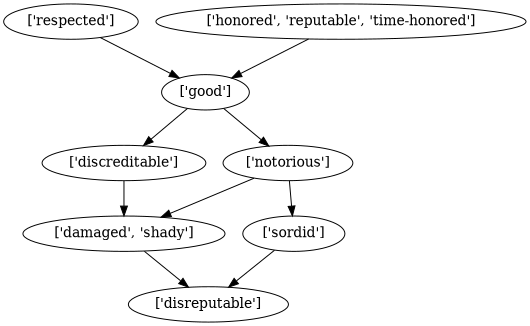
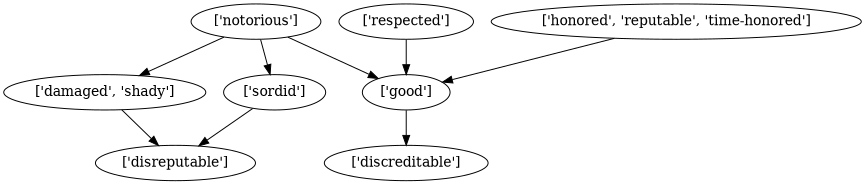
edge "['good']" -> "['notorious']": reversed
edge "['discreditable']" -> "['damaged', 'shady']": removed
